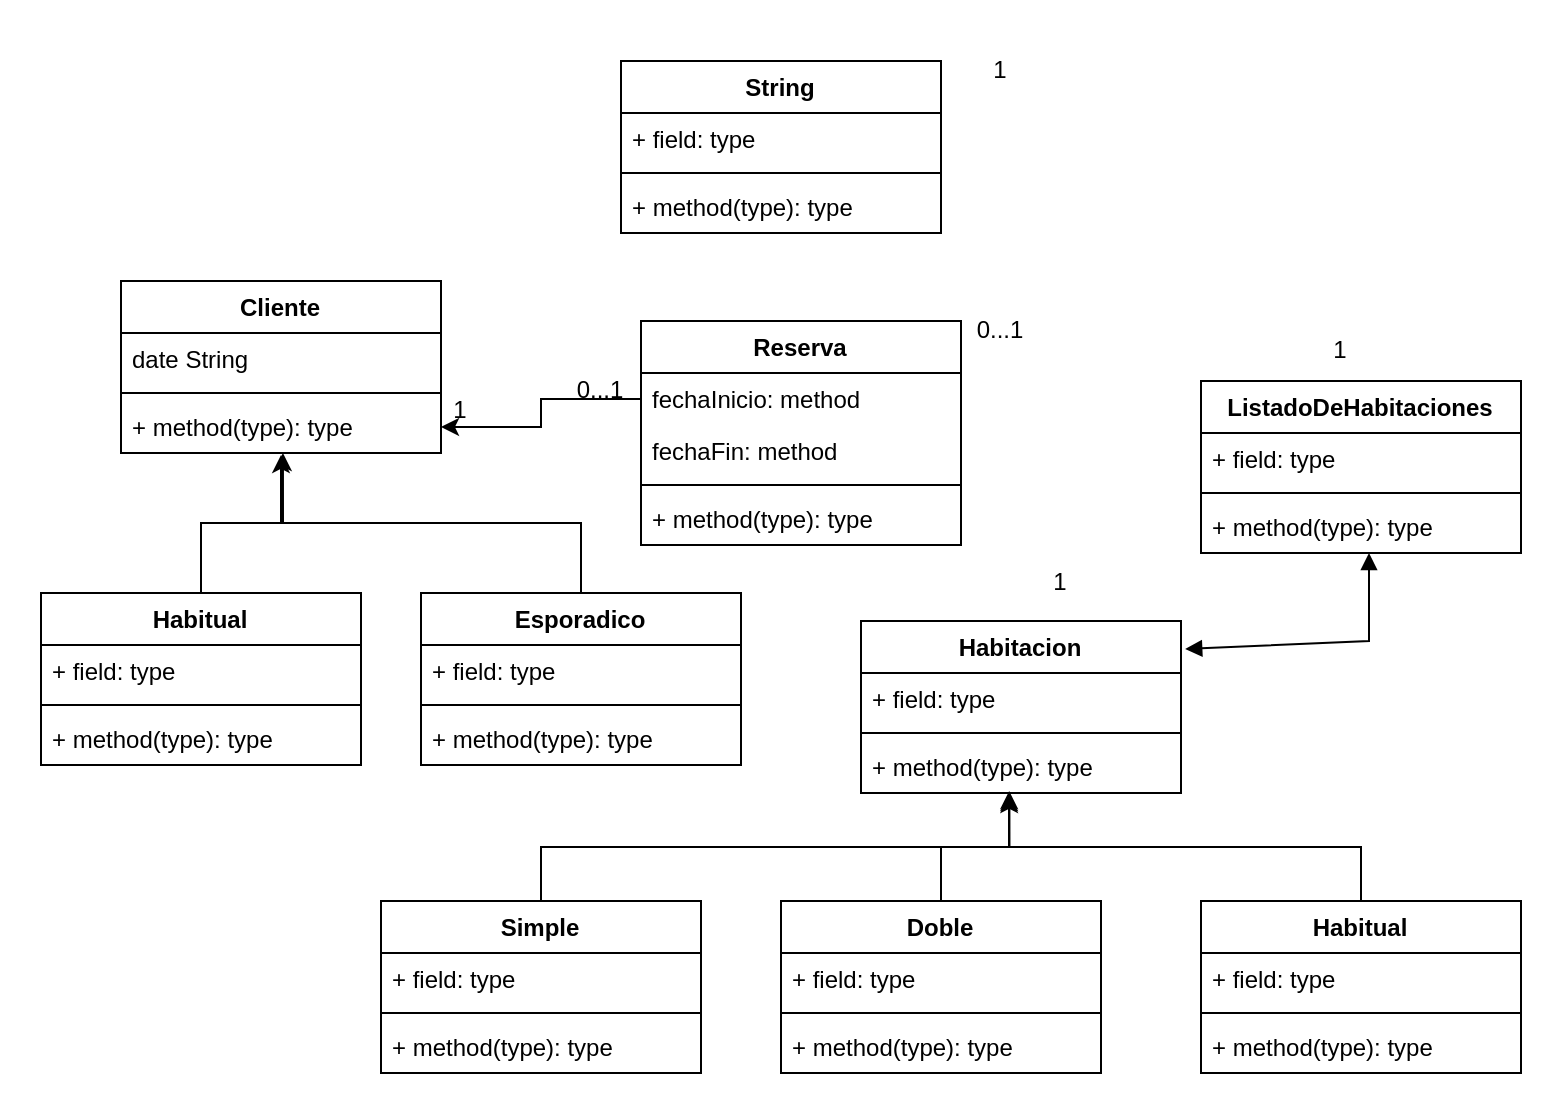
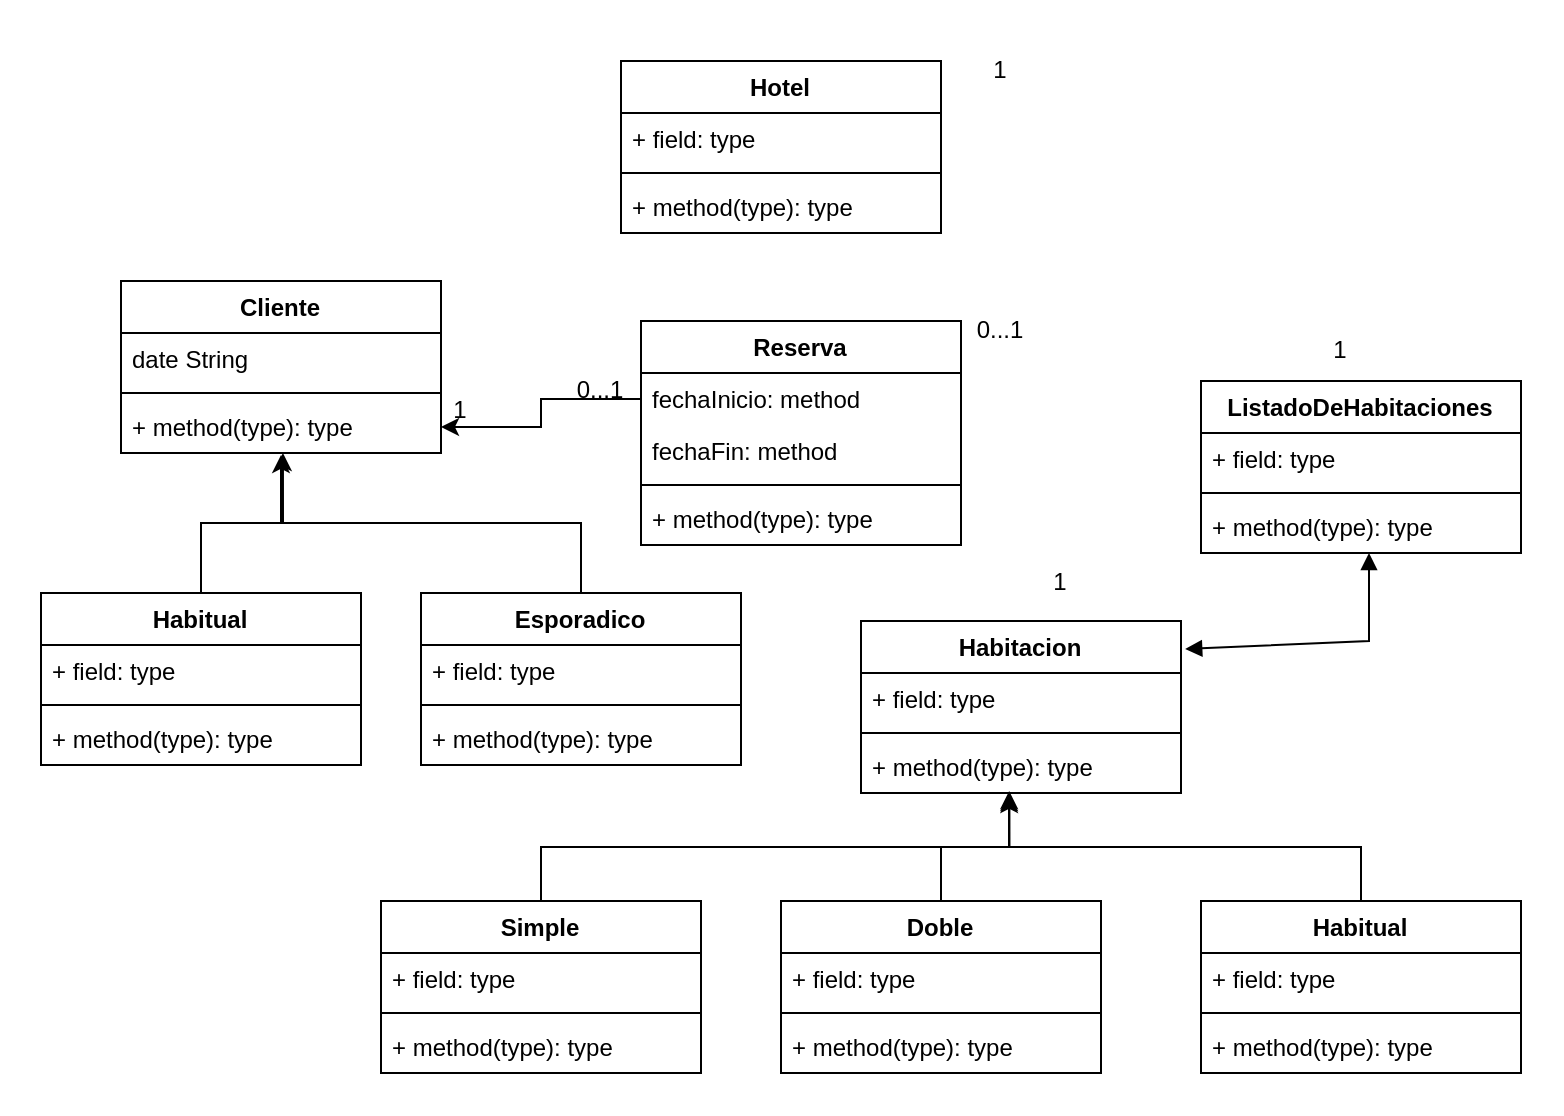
node "String": label "String" -> "Hotel"
